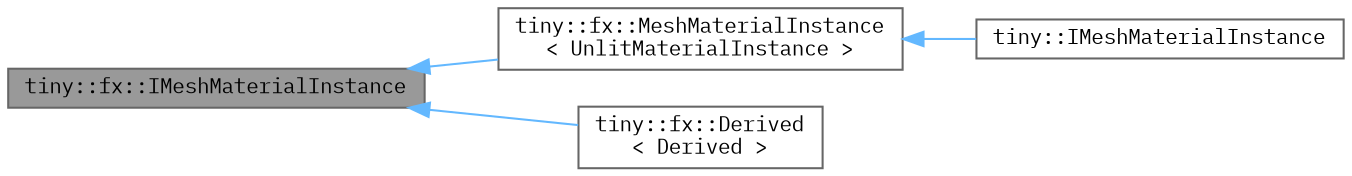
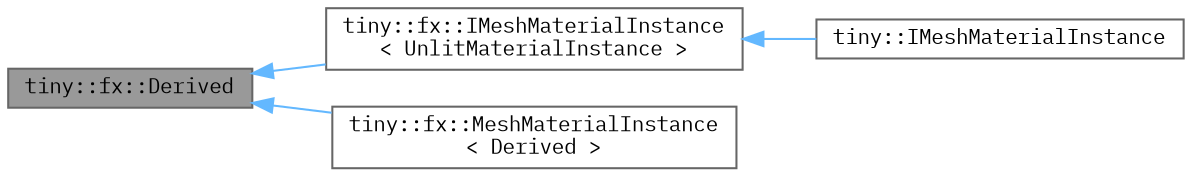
node "tiny::fx::MeshMaterialInstance < UnlitMaterialInstance >": label "tiny::fx::MeshMaterialInstance < UnlitMaterialInstance >" -> "tiny::fx::IMeshMaterialInstance < UnlitMaterialInstance >"
node "tiny::fx::IMeshMaterialInstance": label "tiny::fx::IMeshMaterialInstance" -> "tiny::fx::Derived"
node "tiny::fx::Derived < Derived >": label "tiny::fx::Derived < Derived >" -> "tiny::fx::MeshMaterialInstance < Derived >"
